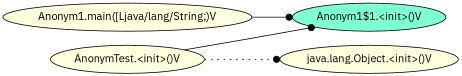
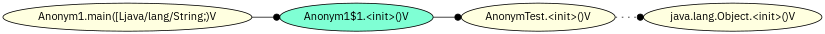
edge "AnonymTest.<init>()V" -> "Anonym1$1.<init>()V": reversed
